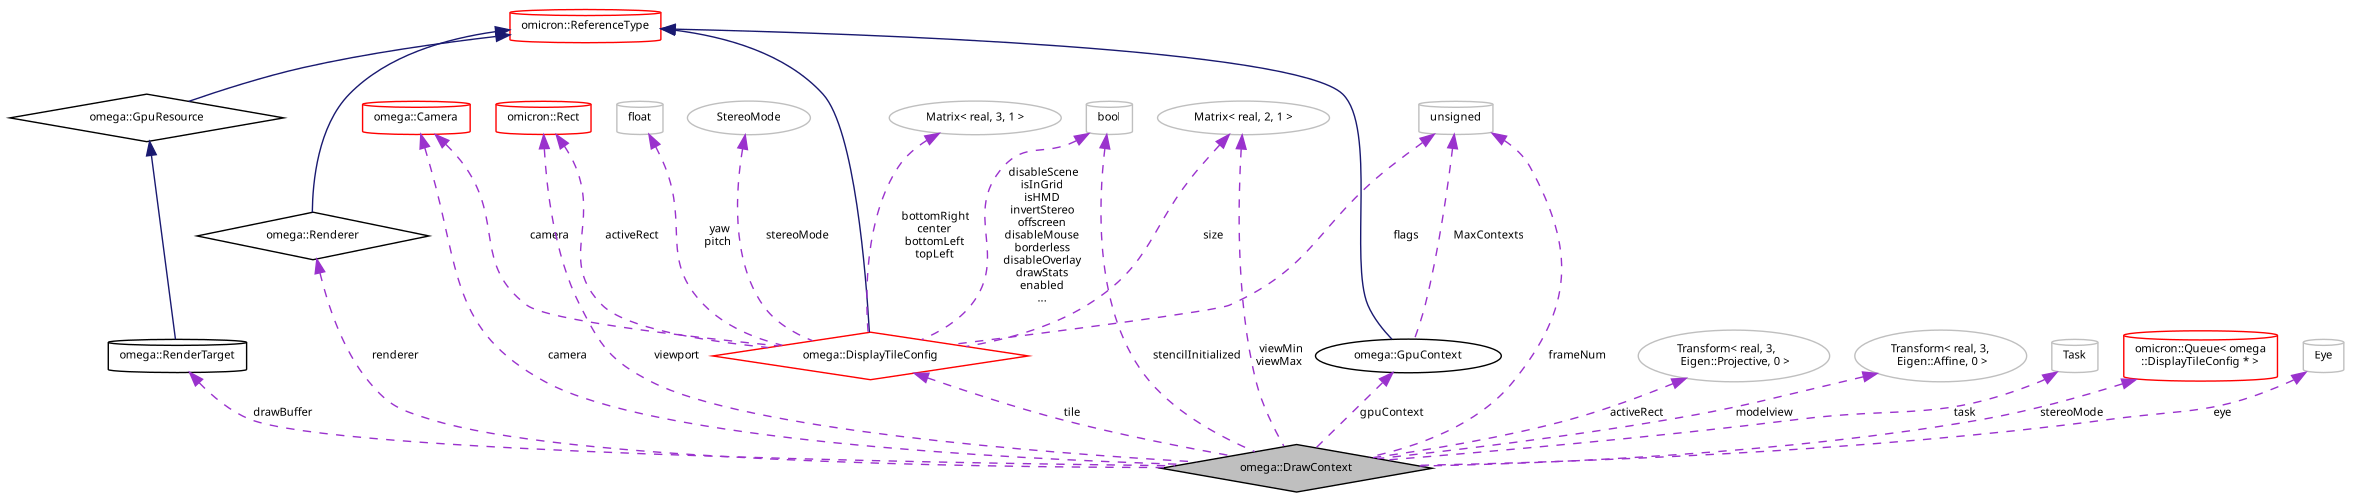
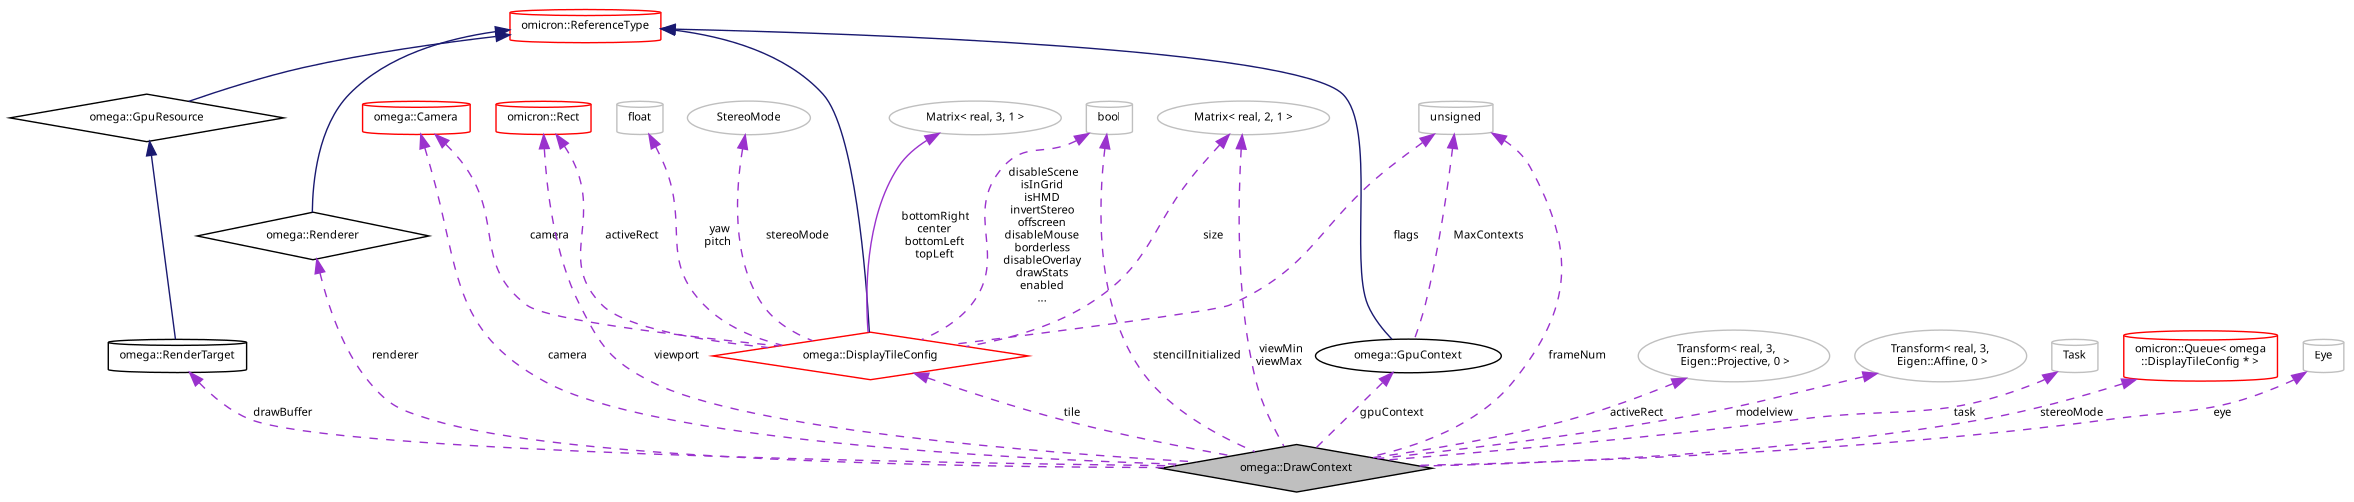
edge "omega::DisplayTileConfig" -> "Matrix< real, 3, 1 >": style dashed -> solid
